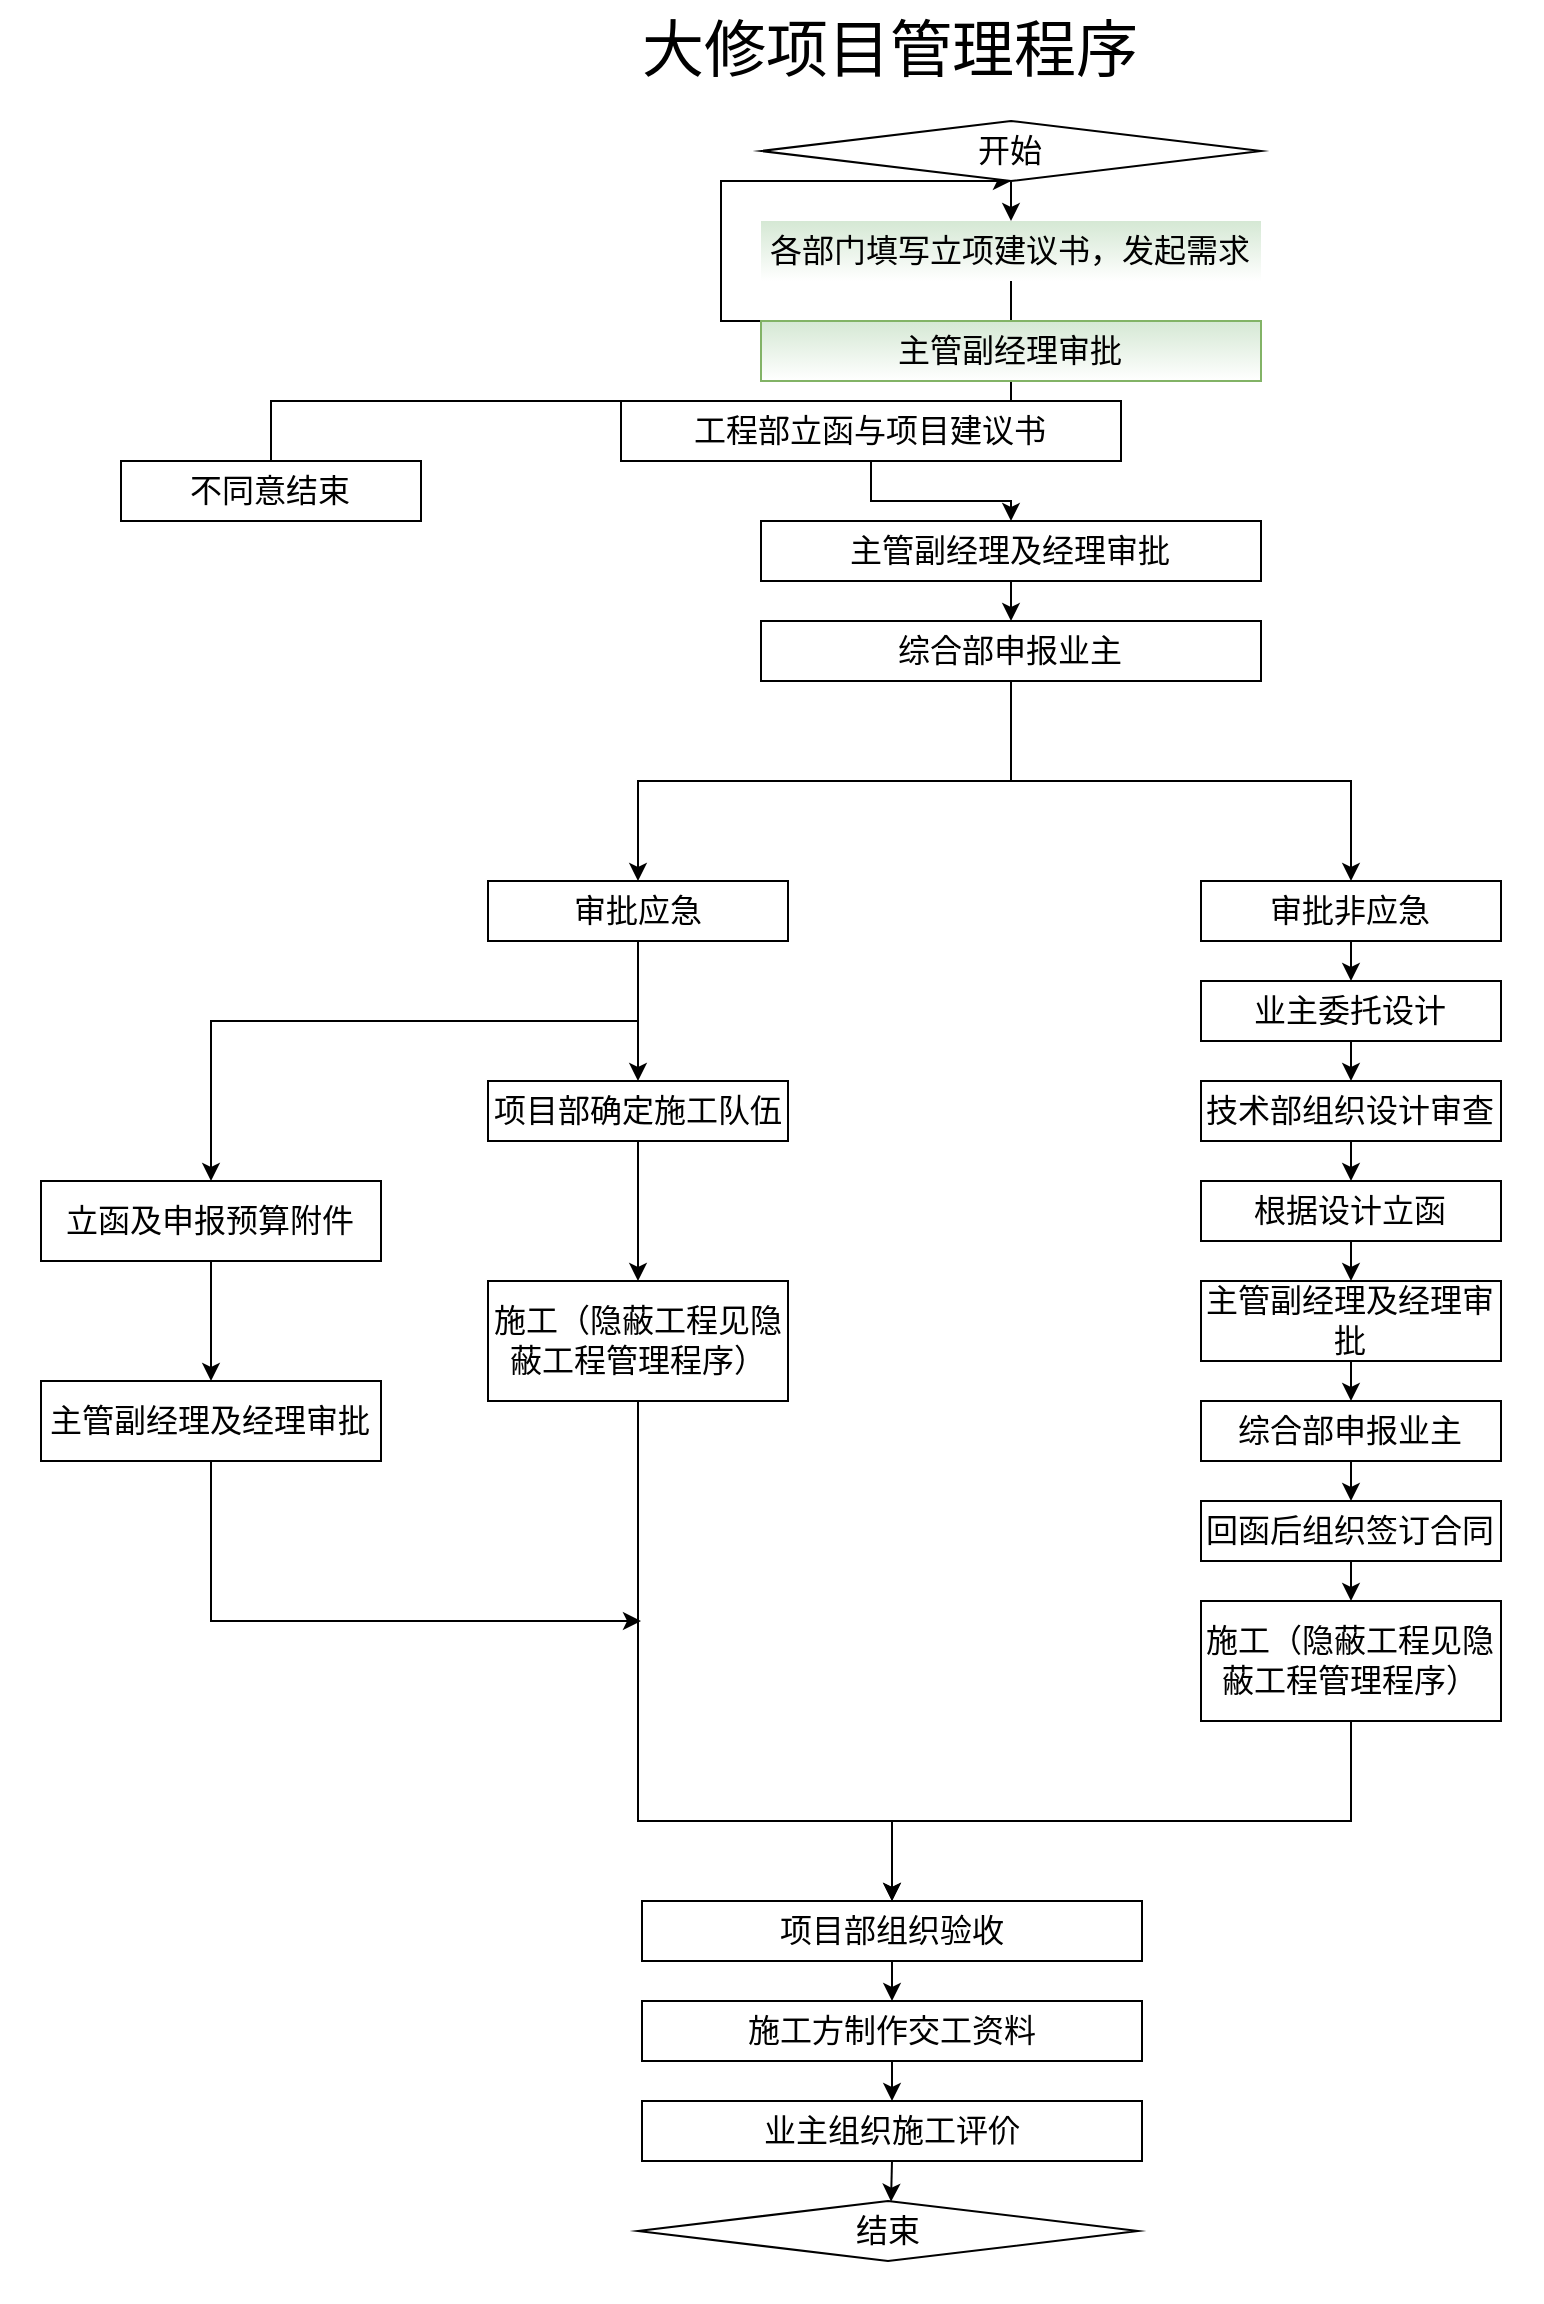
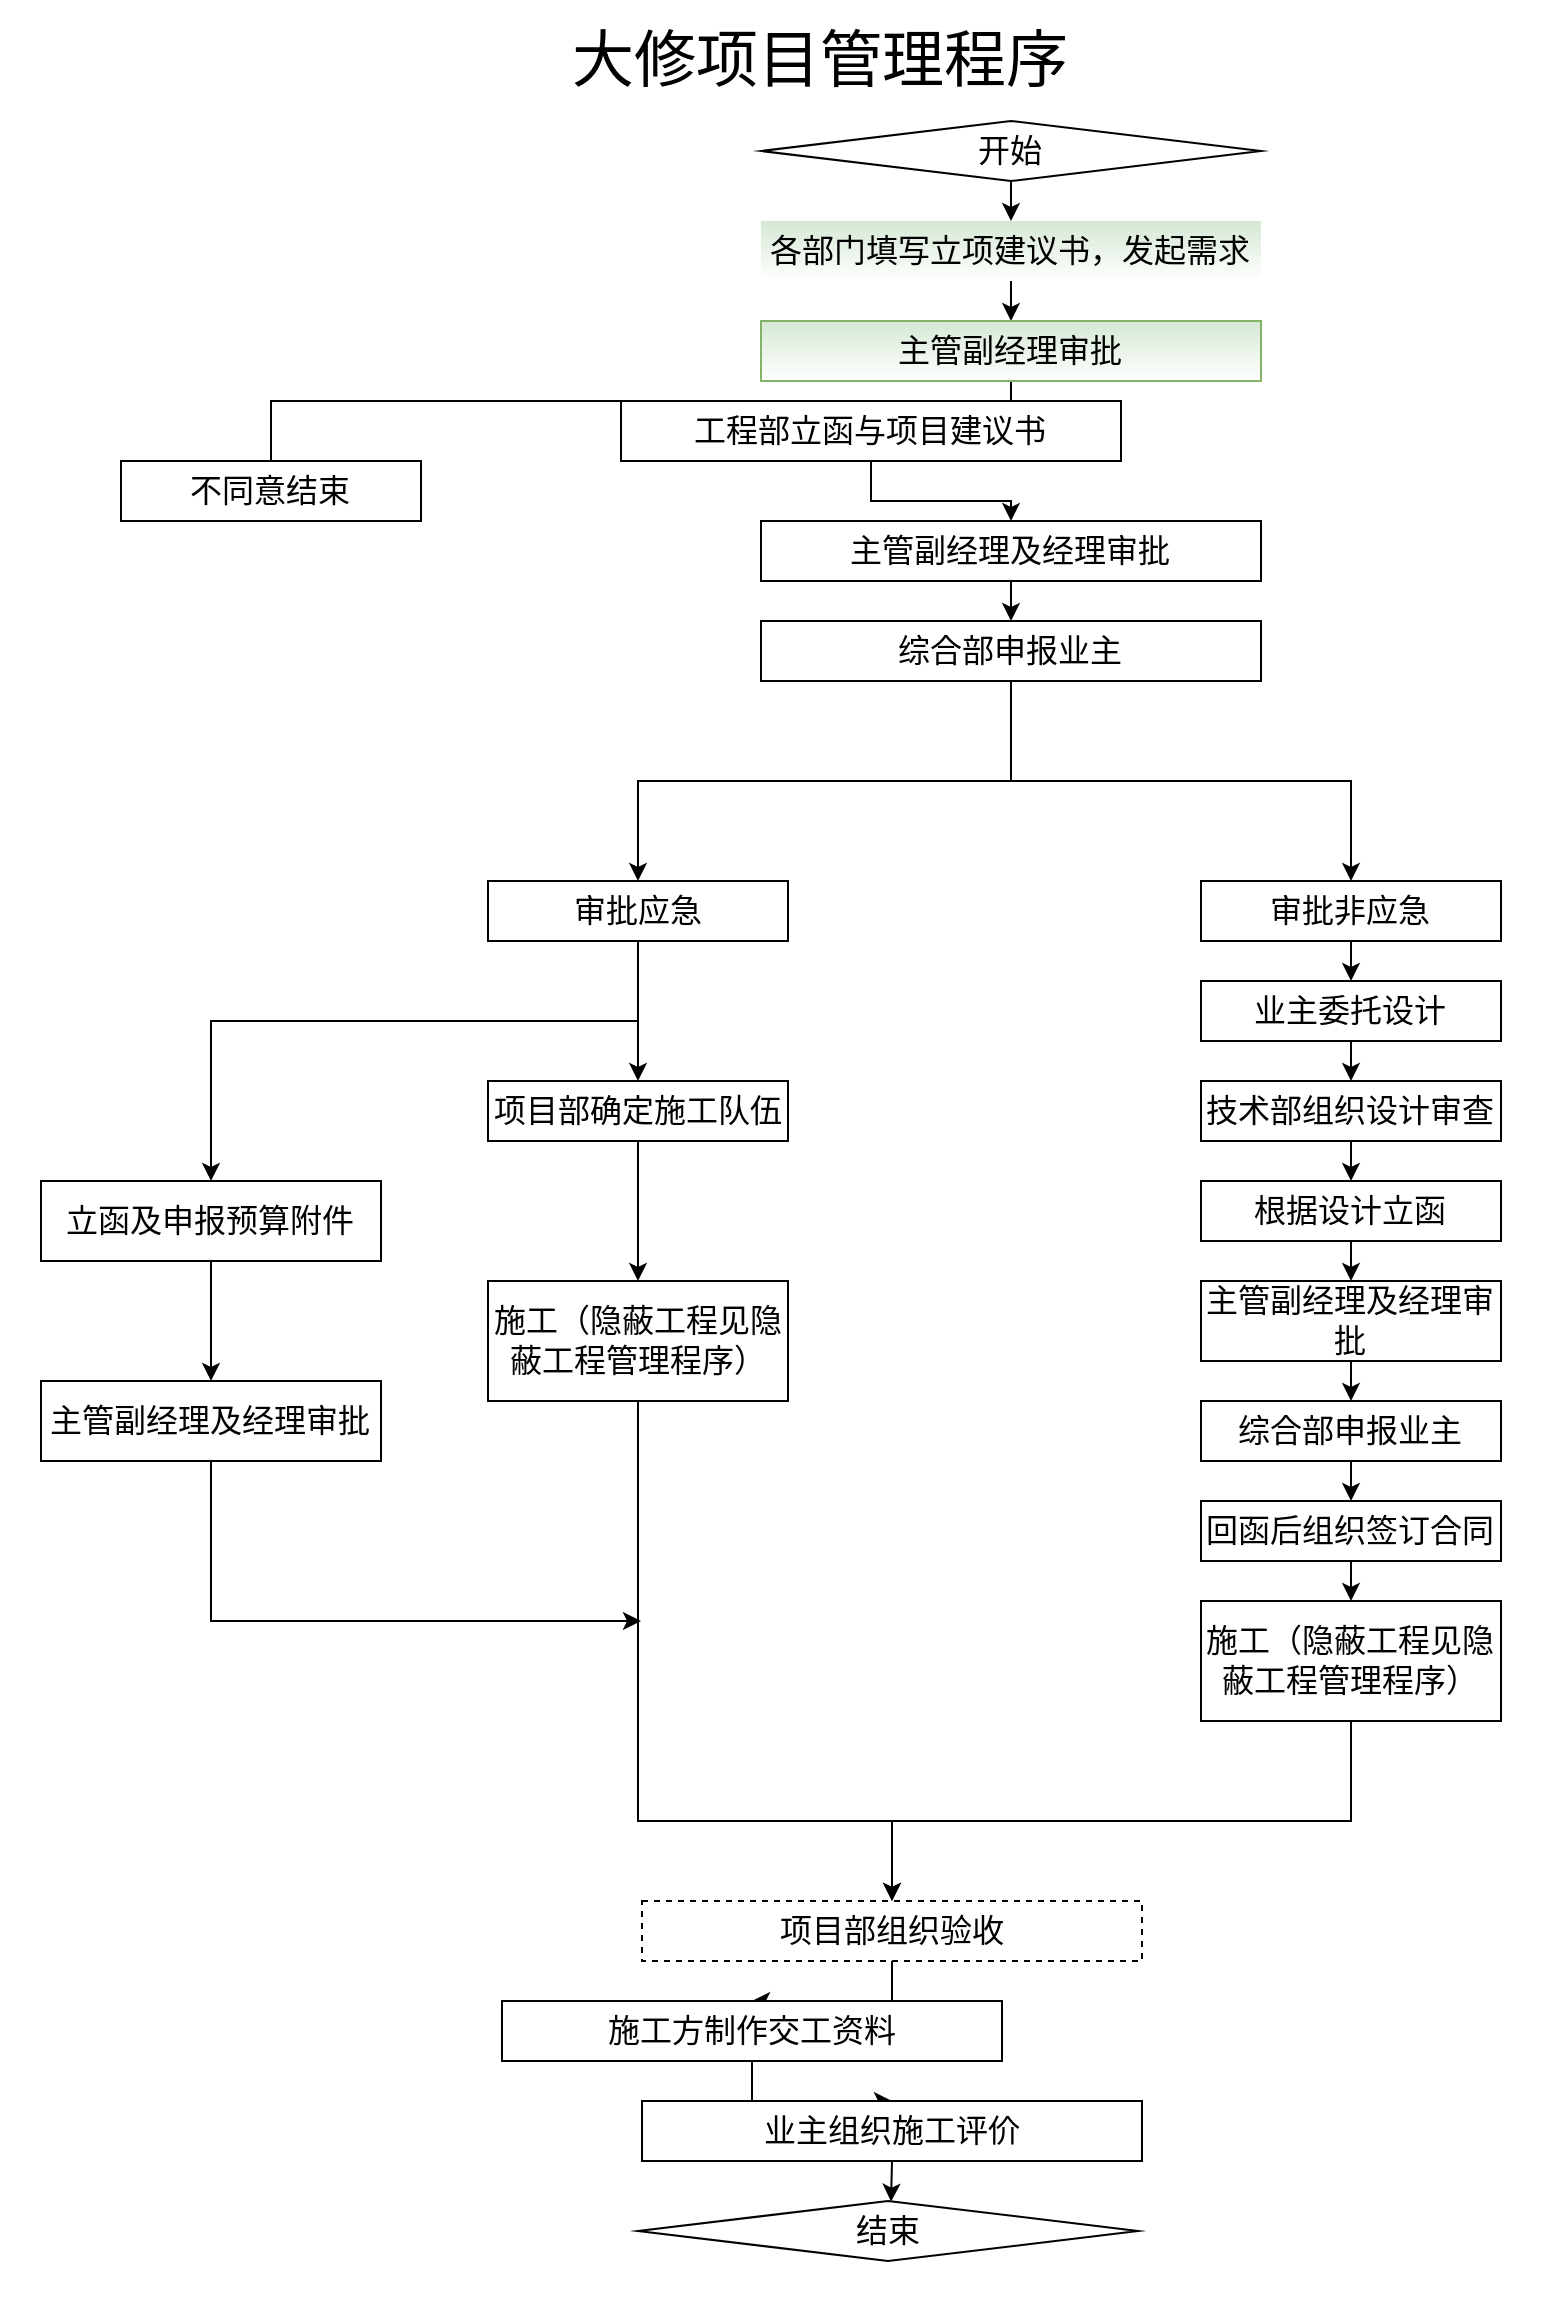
node "大修项目管理程序": moved (891, 51) -> (821, 61)
edge "各部门填写立项建议书，发起需求" -> "开始": now "各部门填写立项建议书，发起需求" -> "主管副经理审批"
node "项目部组织验收": style solid -> dashed
node "施工方制作交工资料": moved (892, 2031) -> (752, 2031)
